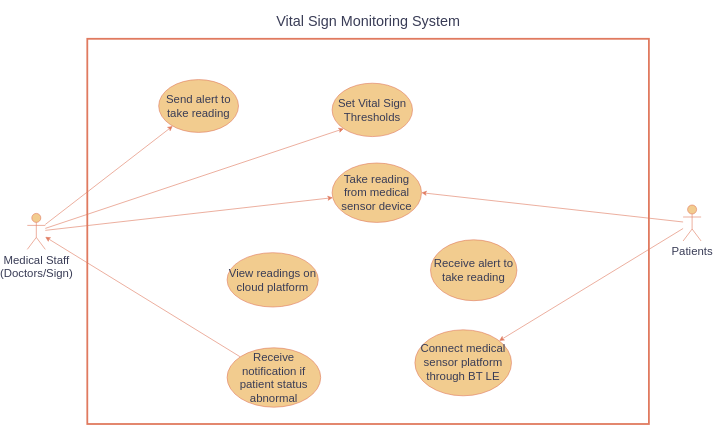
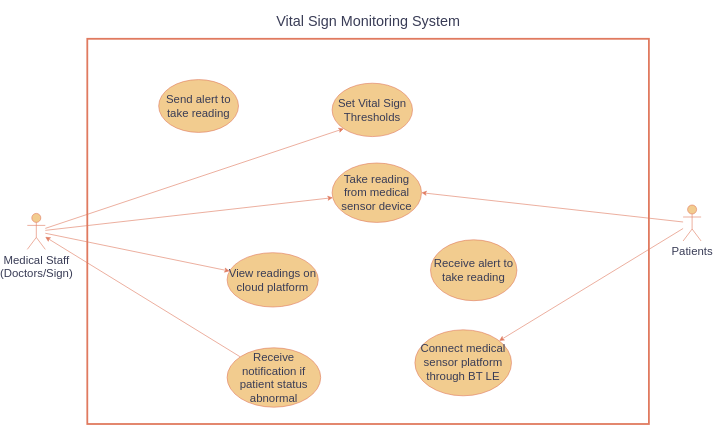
edge "Medical Staff (Doctors/Sign)" -> "Send alert to take reading": removed
edge "Medical Staff (Doctors/Sign)" -> "View readings on cloud platform": added
